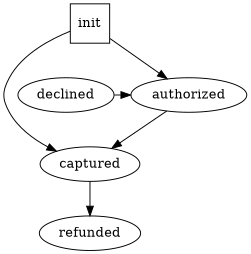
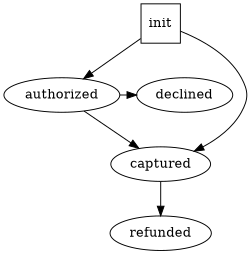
edge "declined" -> "authorized": reversed
